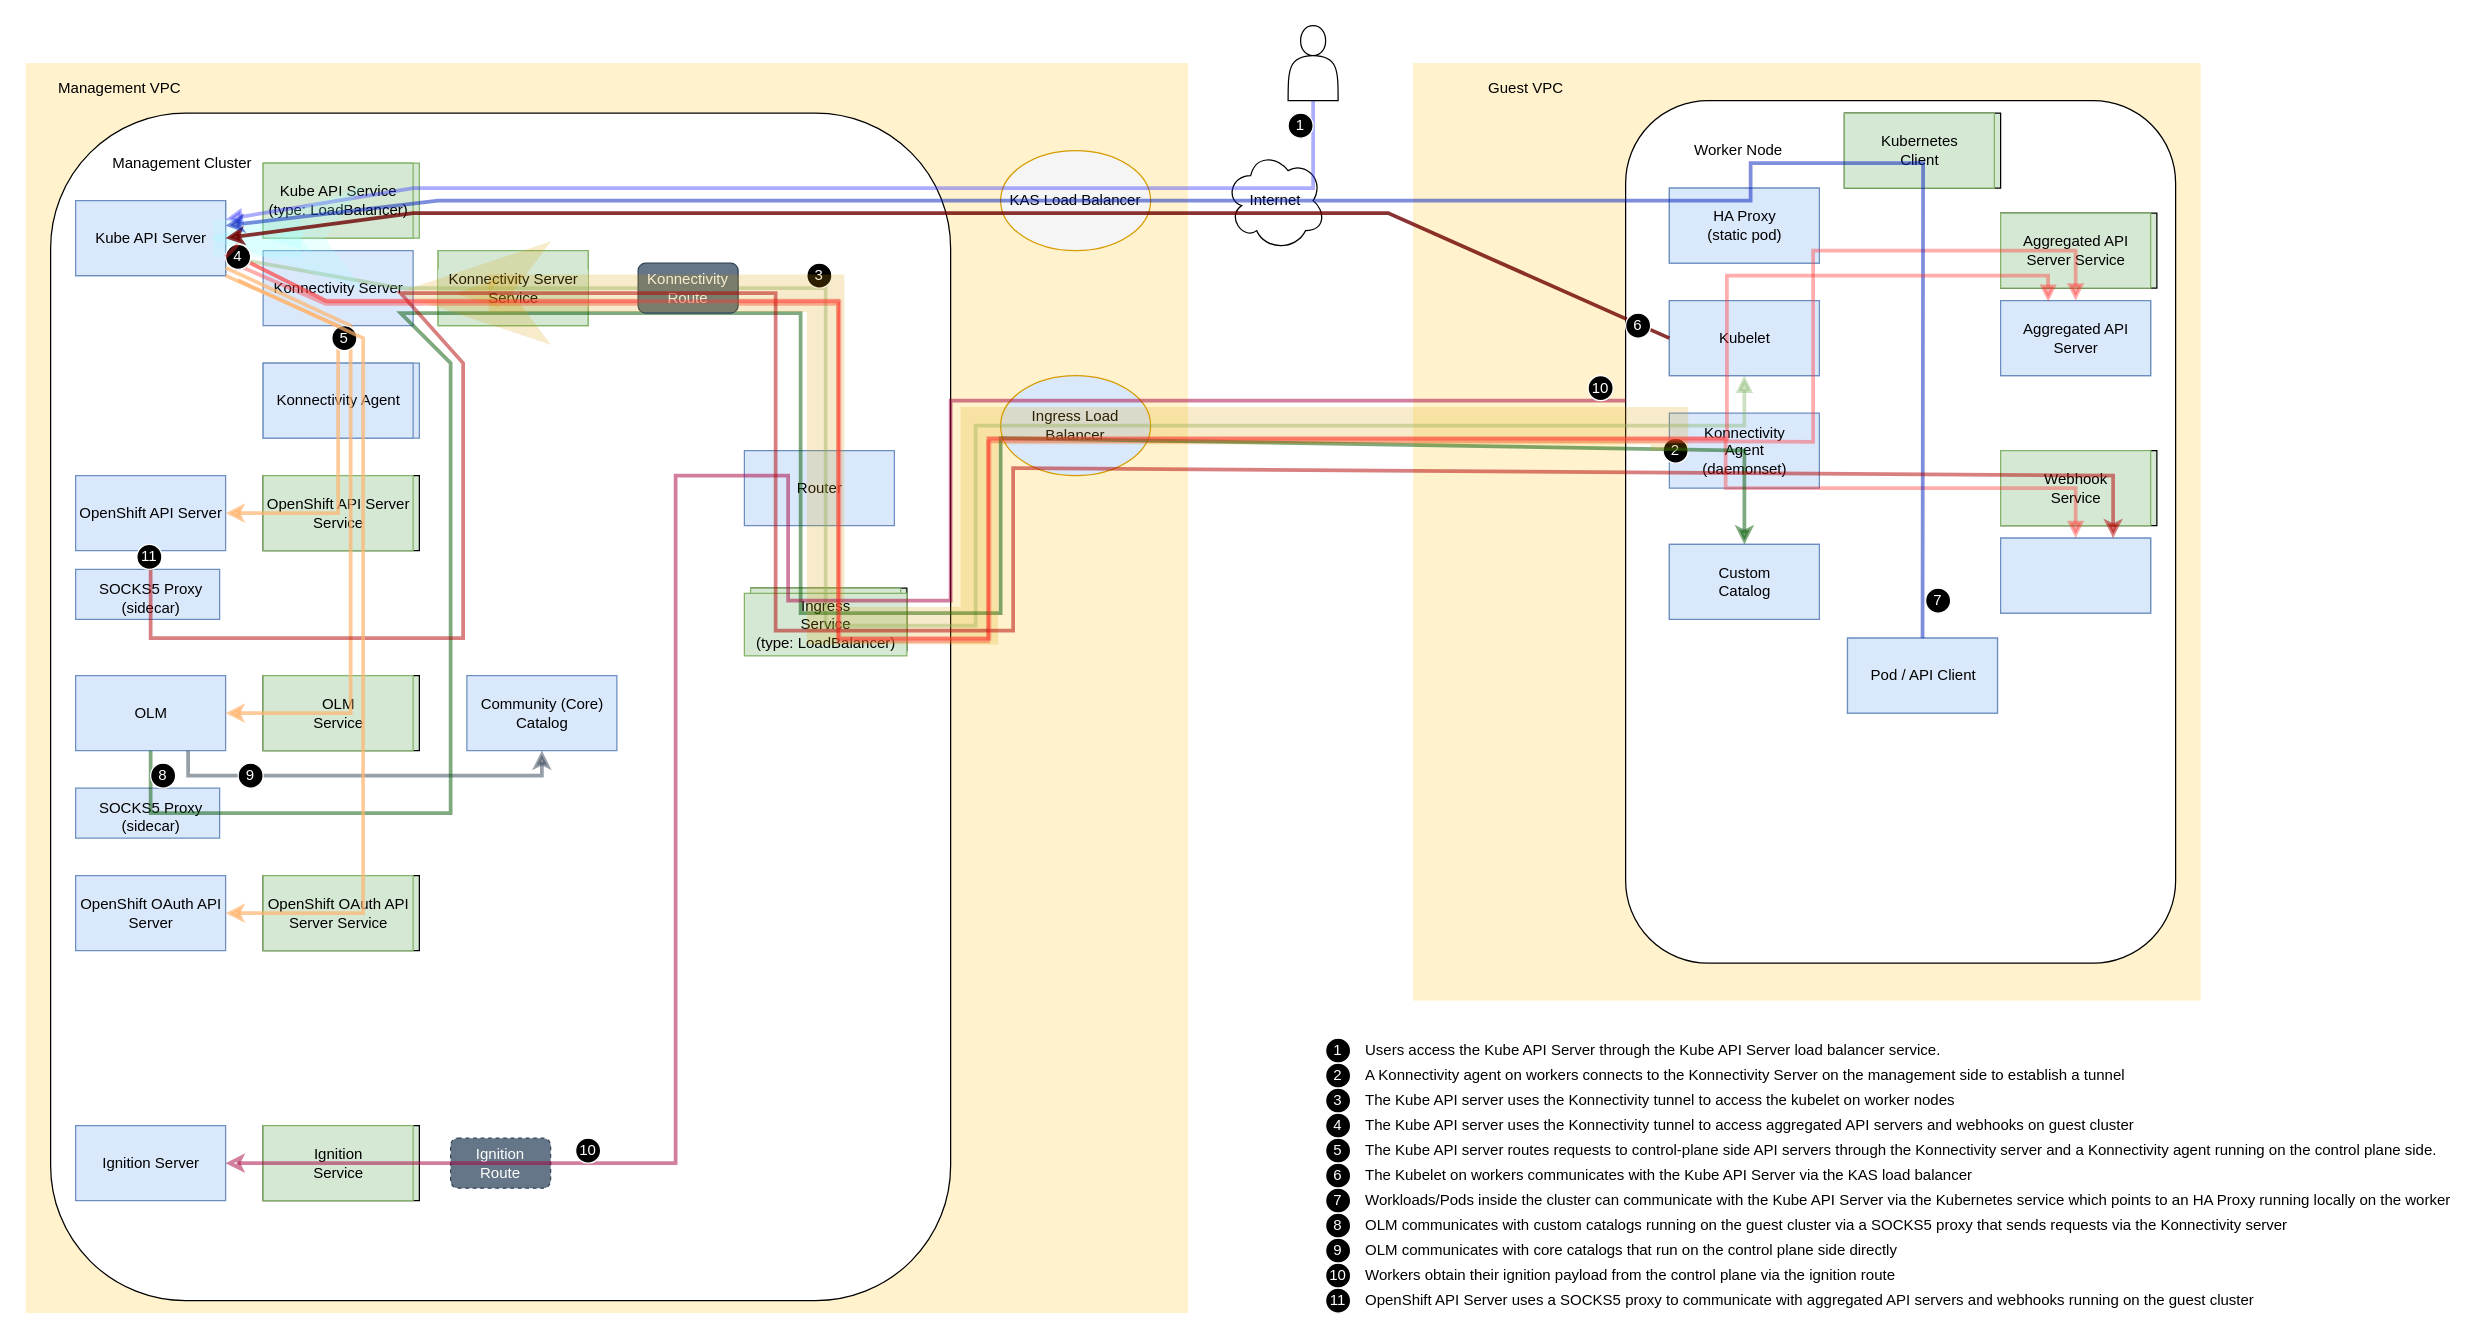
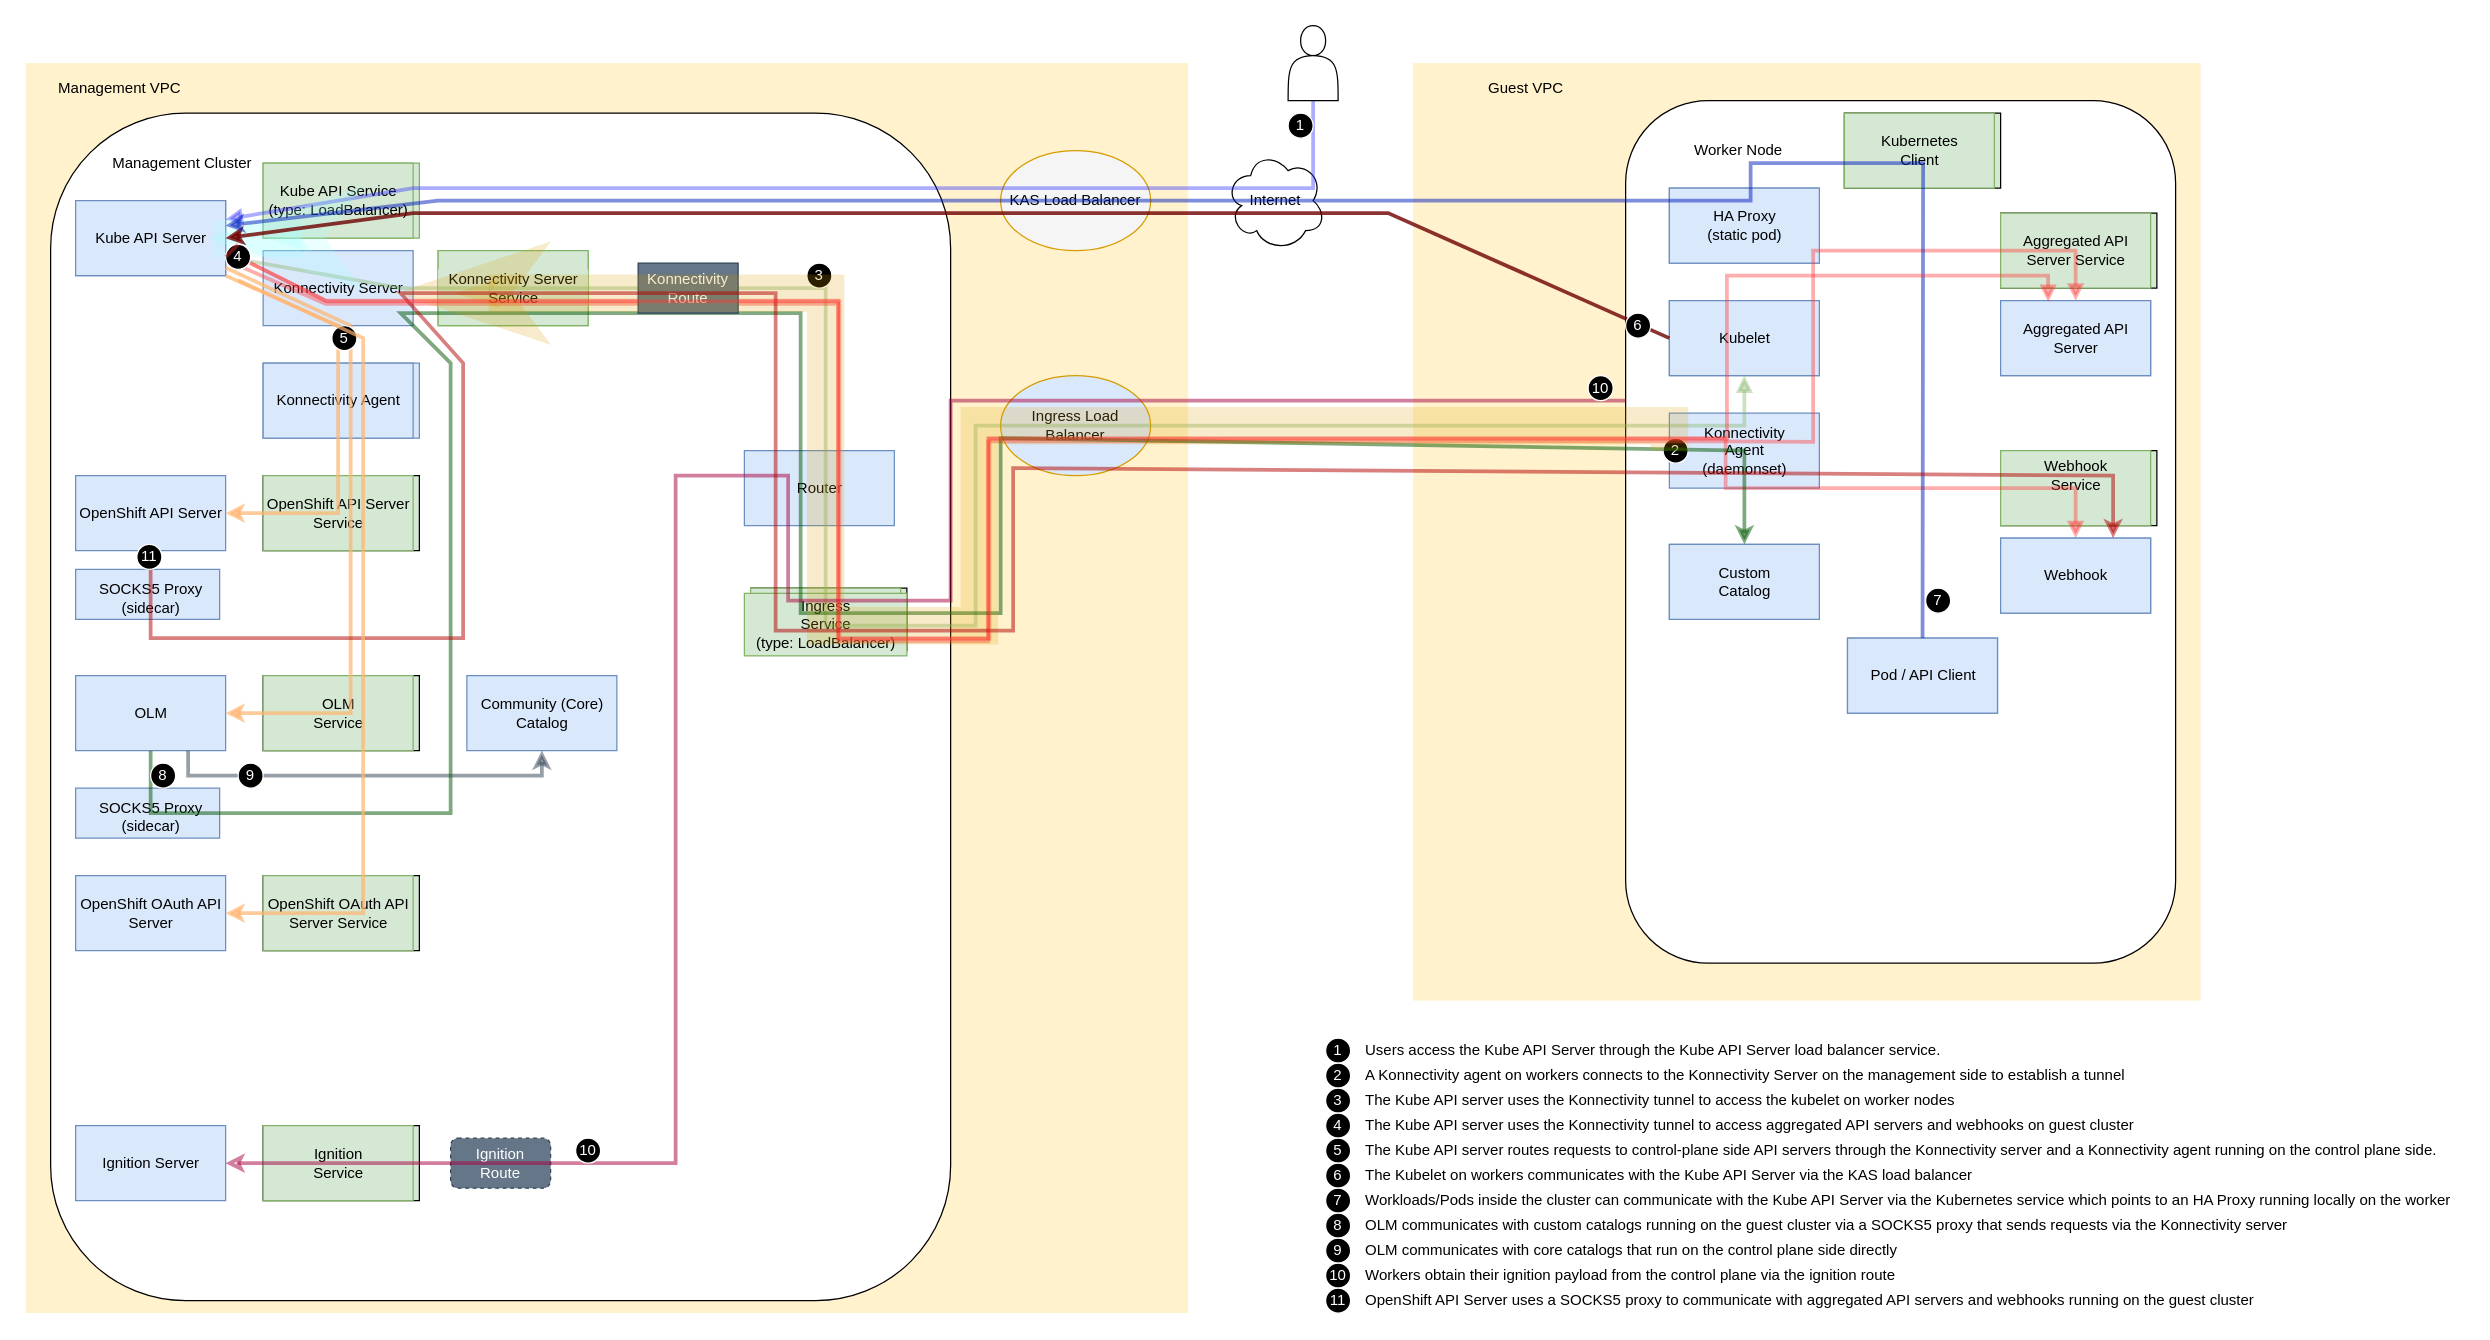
node "Konnectivity Route": shape rounded rectangle -> rectangle
node "Webhook Service": moved (2076, 488) -> (2076, 476)
node "Webhook": added
